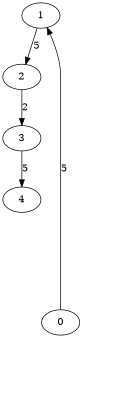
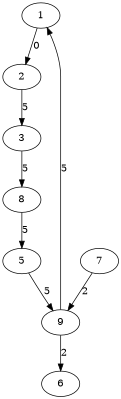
edge "1" -> "2": label "5" -> "0"
edge "2" -> "3": label "2" -> "5"
node "4": label "4" -> "8"
node "5": added
node "7": added
node "0": label "0" -> "9"
node "6": added
